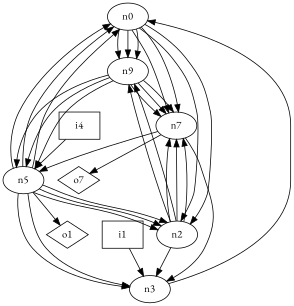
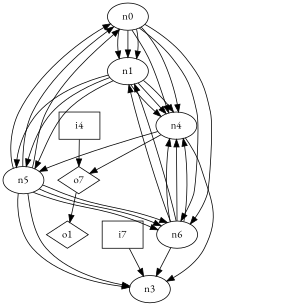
node "n9": label "n9" -> "n1"
node "n7": label "n7" -> "n4"
edge "n3" -> "n0": removed
edge "i4" -> "n5": now "i4" -> "o7"
edge "n5" -> "o1": now "o7" -> "o1"
node "i1": label "i1" -> "i7"
node "n2": label "n2" -> "n6"
